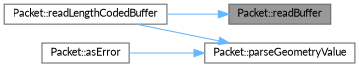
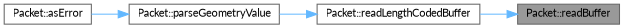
edge "Packet::readLengthCodedBuffer" -> "Packet::parseGeometryValue": reversed
